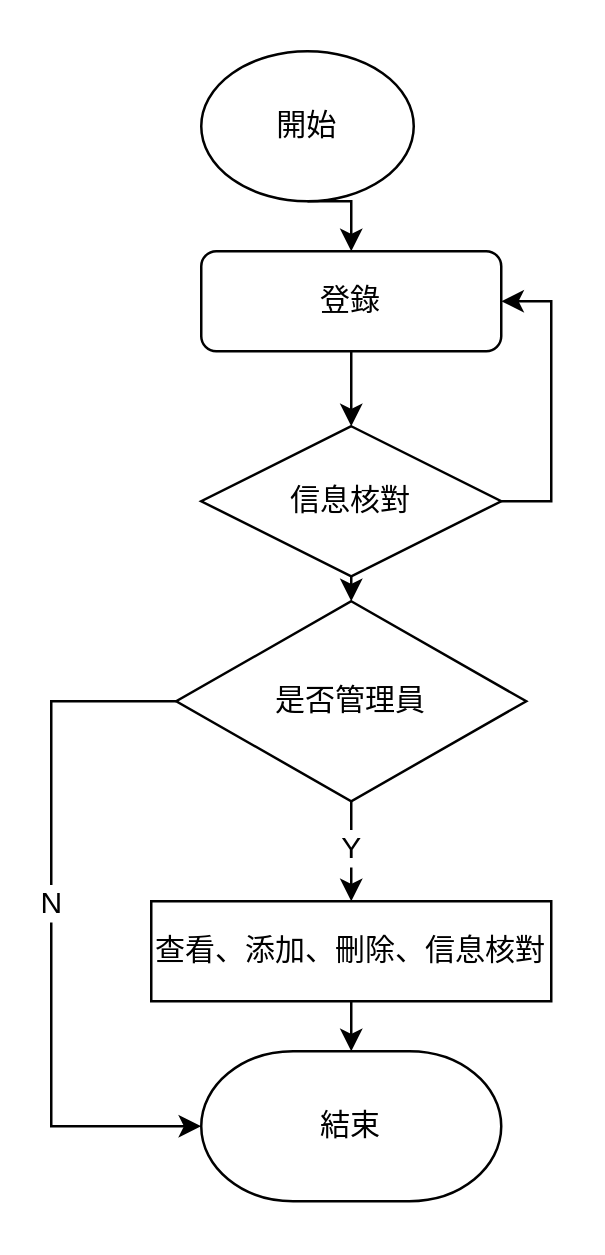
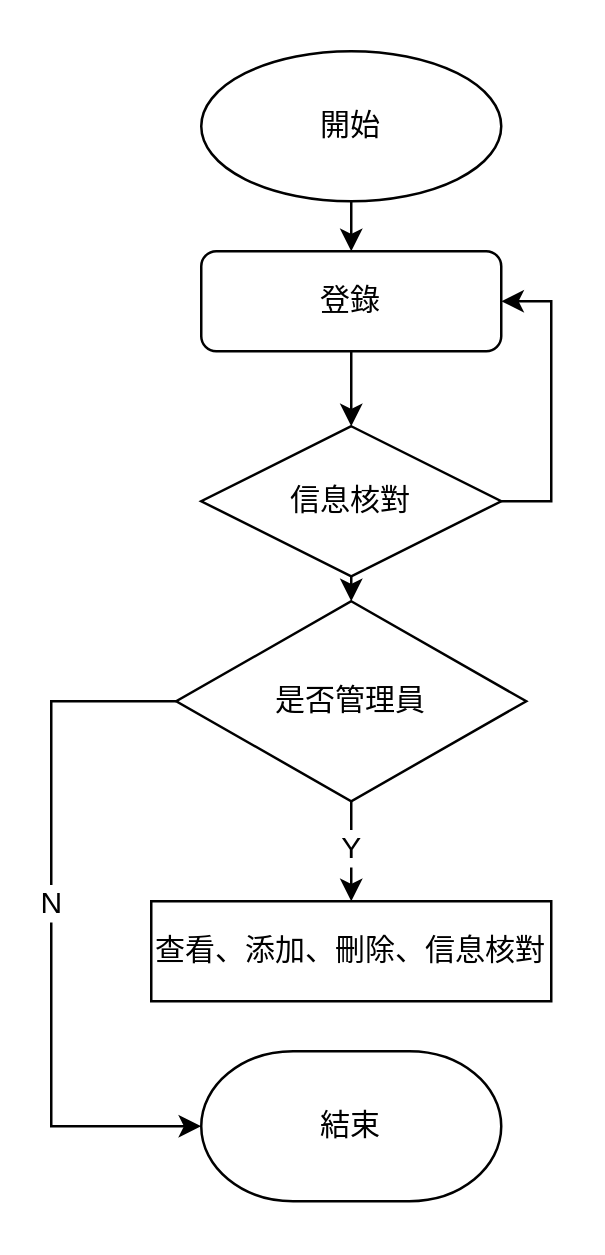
node "開始": size 213x150 -> 300x150
edge "查看、添加、刪除、信息核對" -> "結束": removed
